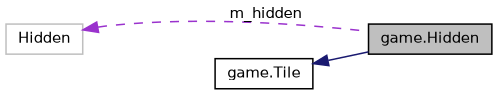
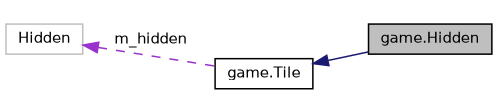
edge "game.Hidden" -> "Hidden": now "game.Tile" -> "Hidden"
